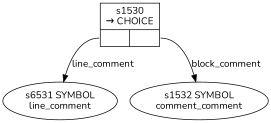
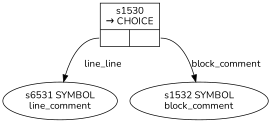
edge "s1530" -> "s6531 SYMBOL line_comment": label "line_comment" -> "line_line"
node "s1532 SYMBOL comment_comment": label "s1532 SYMBOL comment_comment" -> "s1532 SYMBOL block_comment"
